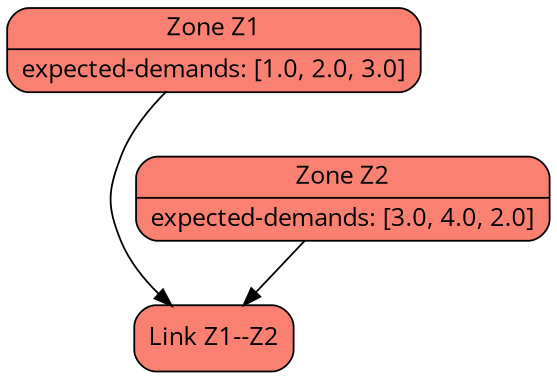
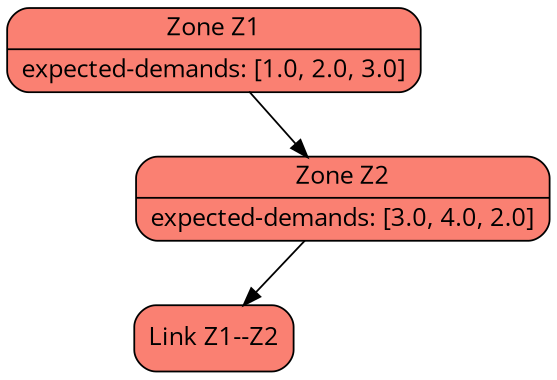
edge "Zone Z1" -> "Link Z1--Z2": now "Zone Z1" -> "Zone Z2"
